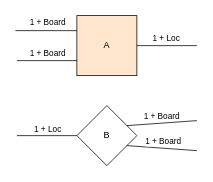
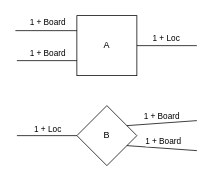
node "A": fillcolor #ffe6cc -> #ffffff
